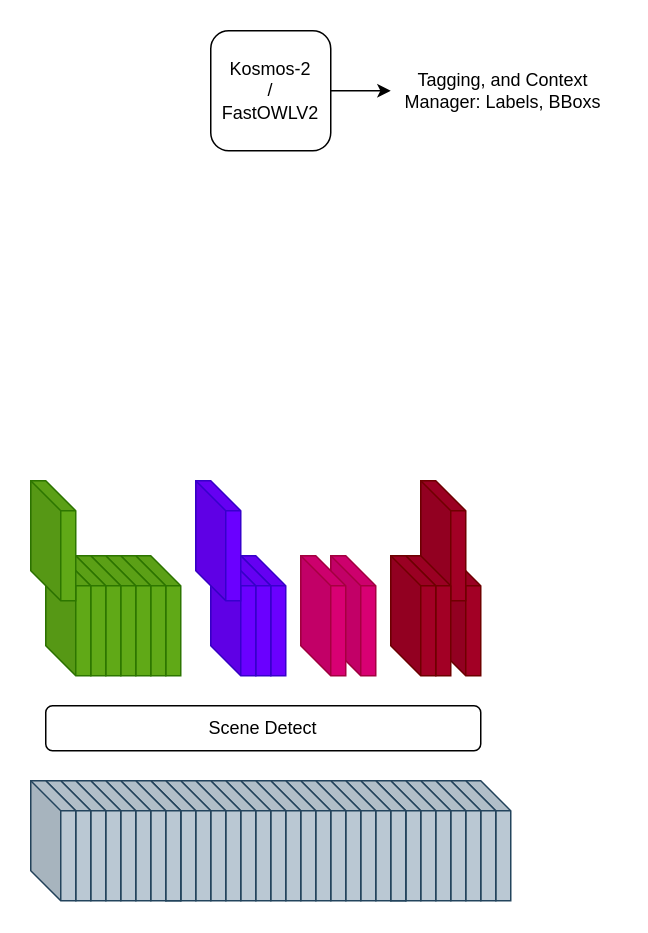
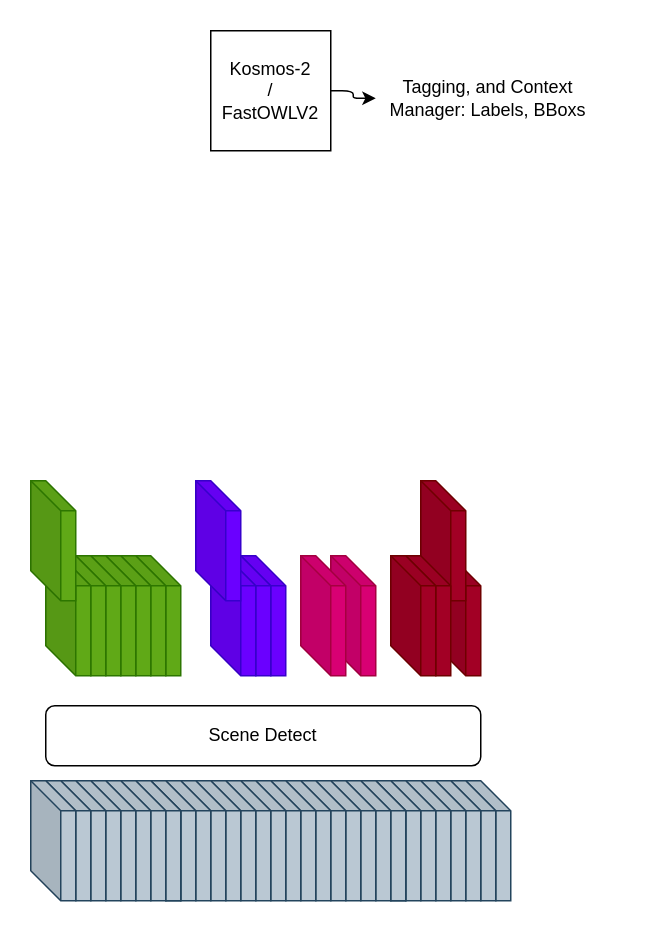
node "Kosmos-2 / FastOWLV2": shape rounded rectangle -> rectangle
node "Tagging, and Context Manager: Labels, BBoxs": moved (503, 91) -> (488, 98)
node "Scene Detect": size 435x45 -> 435x60
